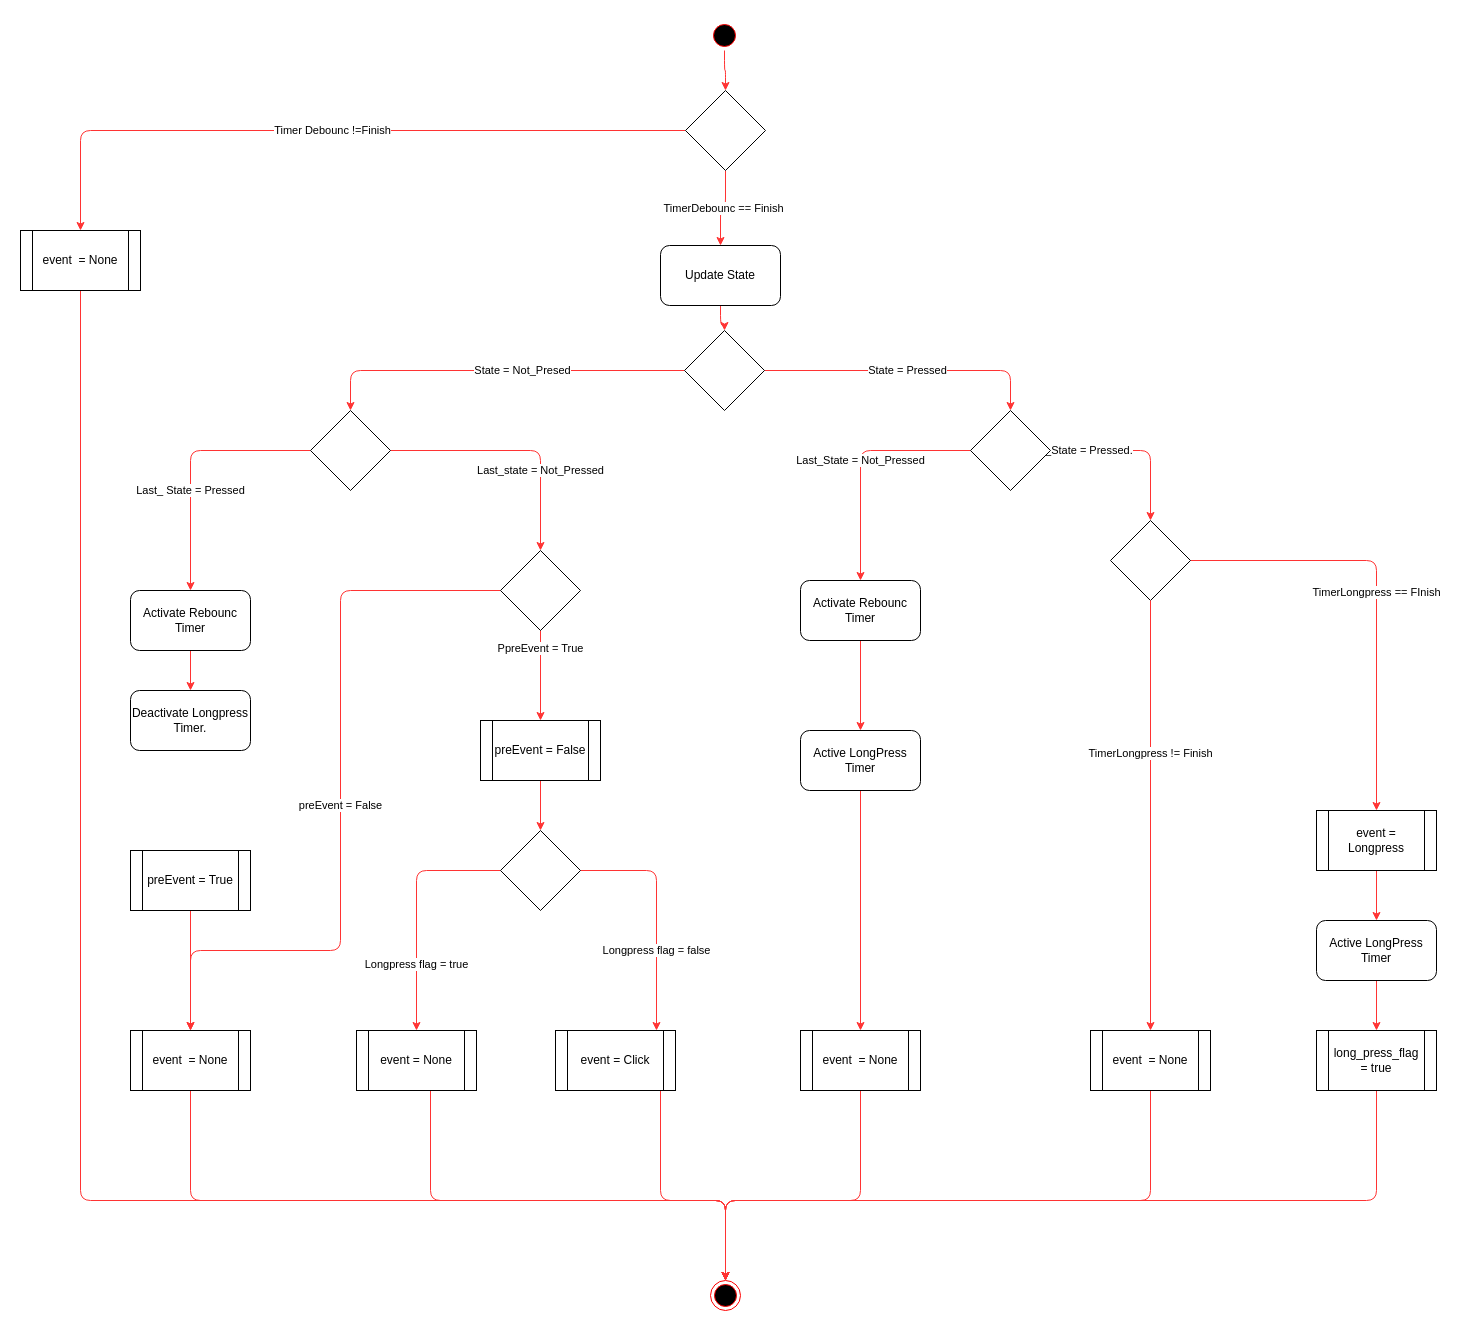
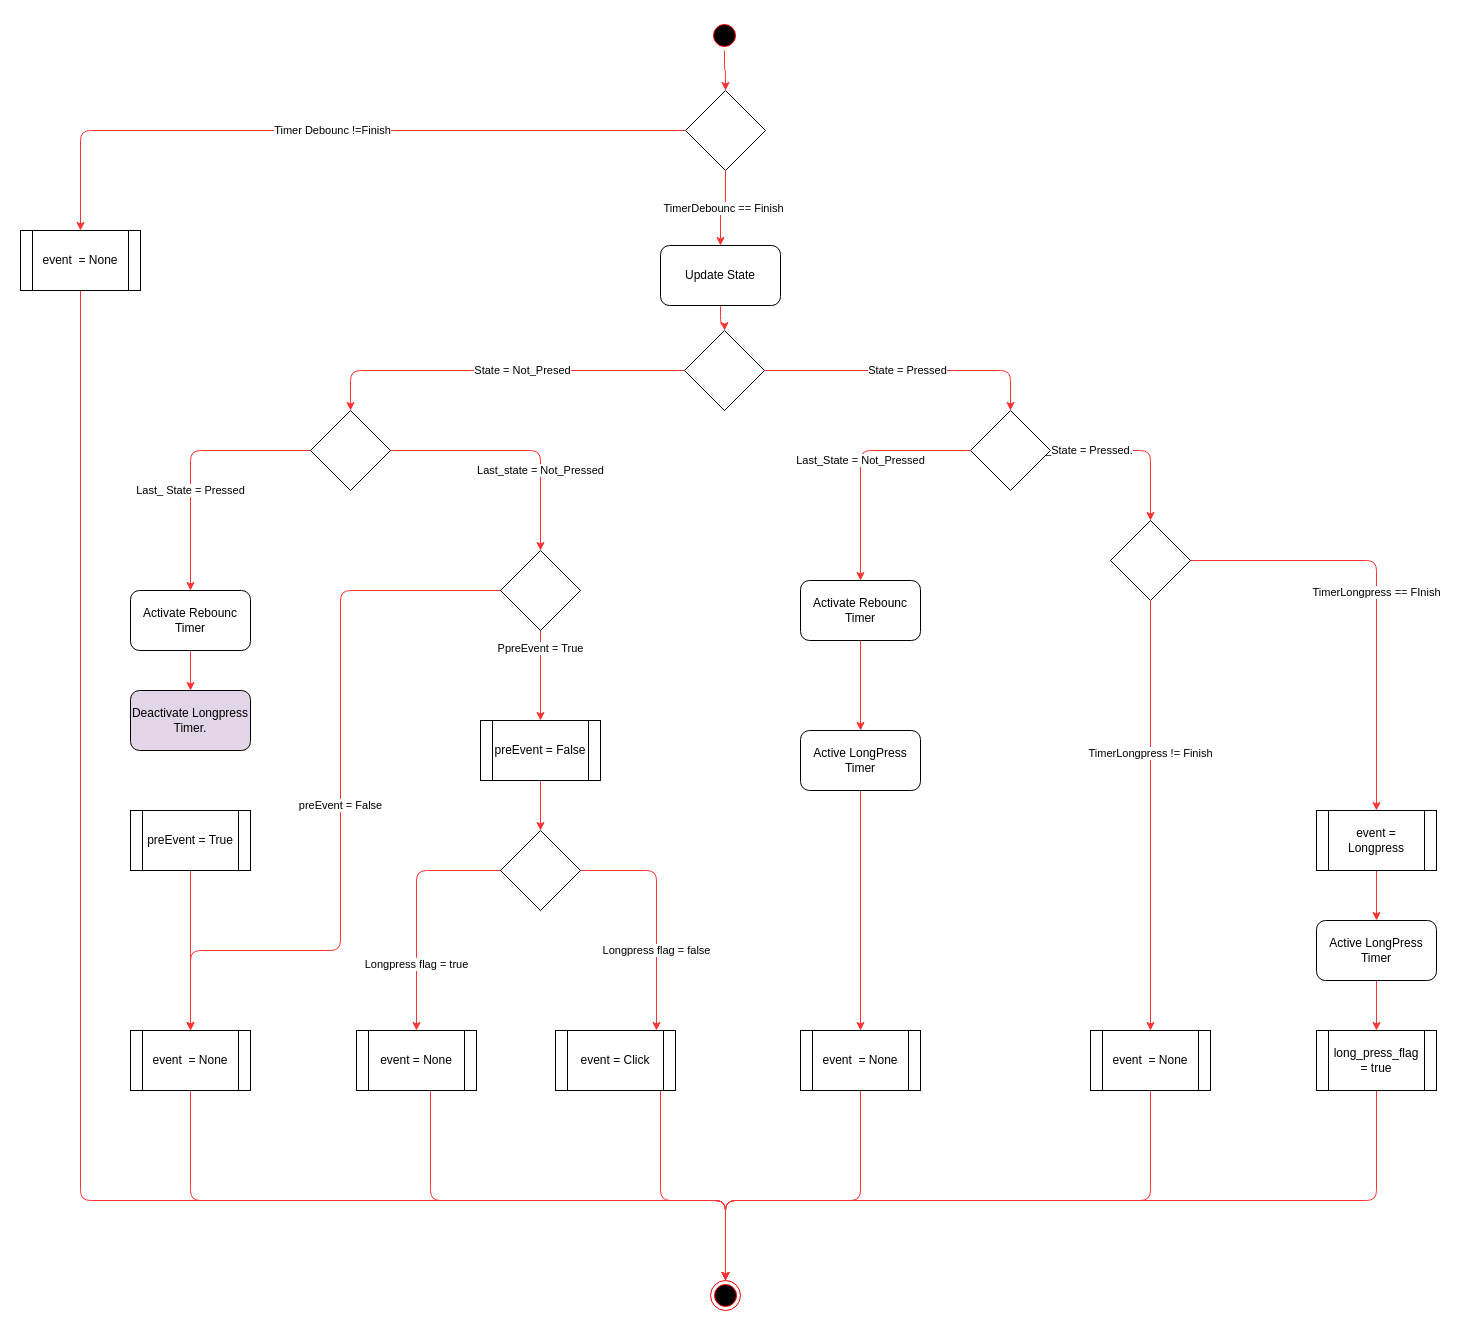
node "Deactivate Longpress Timer.": fillcolor #ffffff -> #e1d5e7
node "preEvent = True": moved (191, 881) -> (191, 841)
